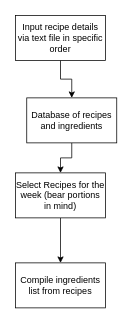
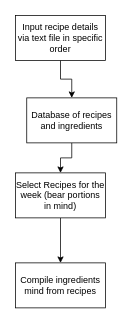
node "Compile ingredients list from recipes": label "Compile ingredients list from recipes" -> "Compile ingredients mind from recipes"
